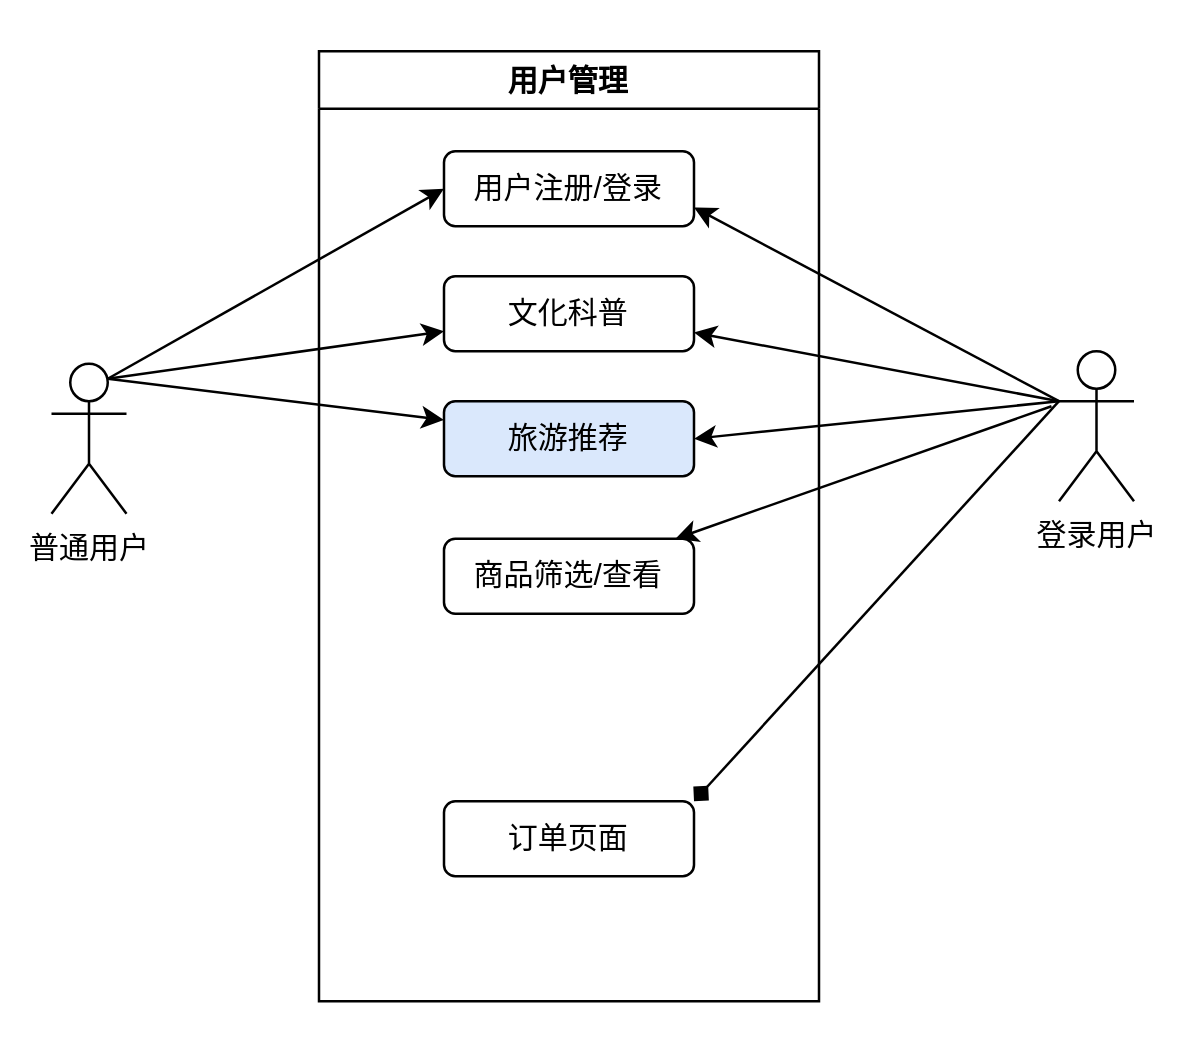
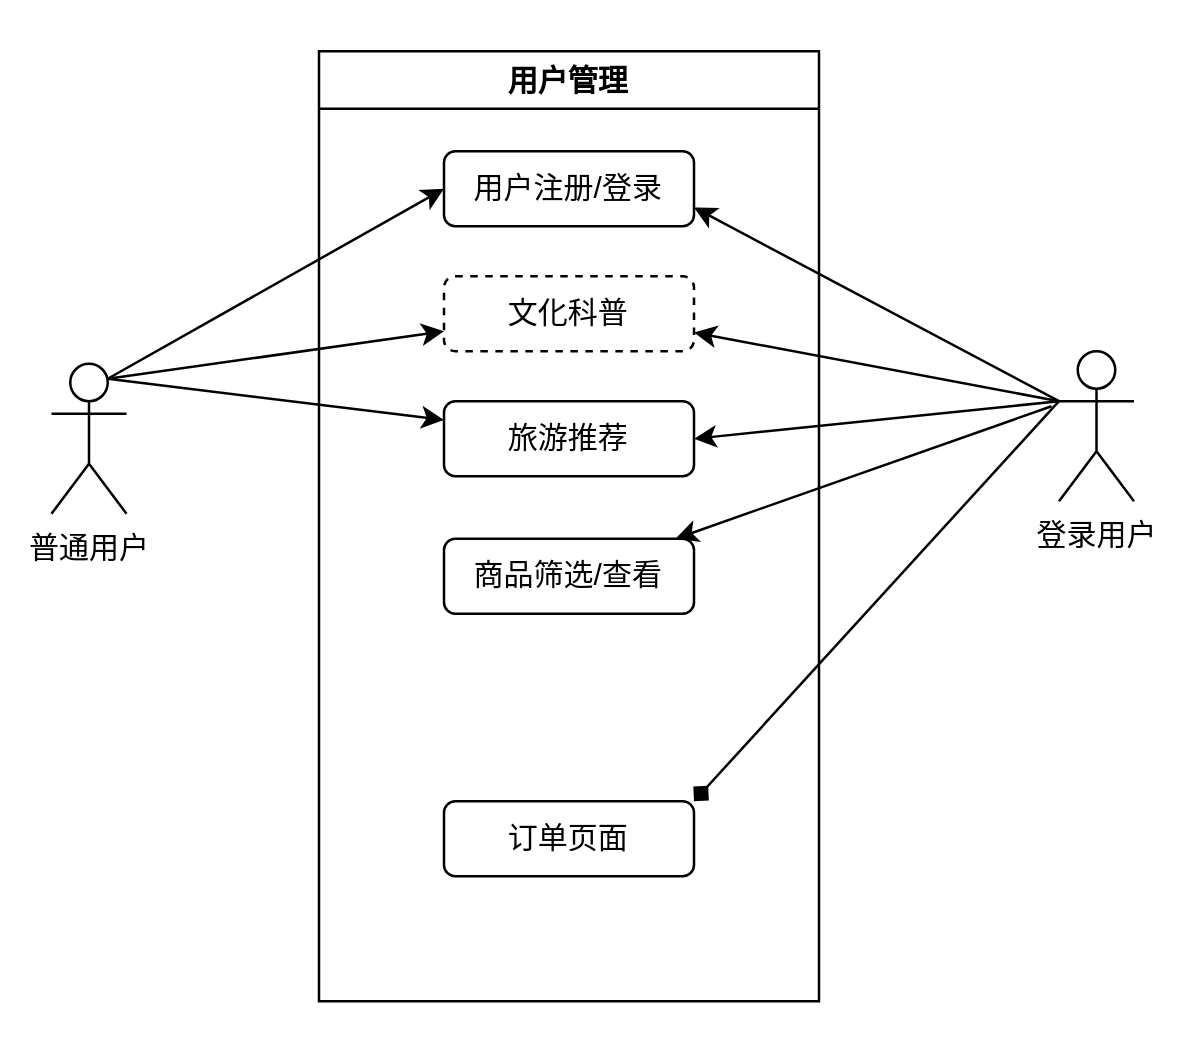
node "文化科普": style solid -> dashed
node "旅游推荐": fillcolor #dae8fc -> #ffffff
